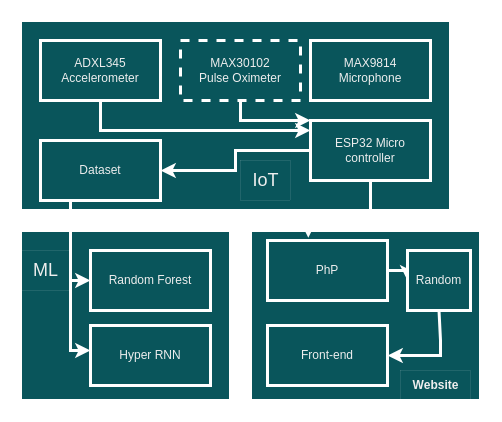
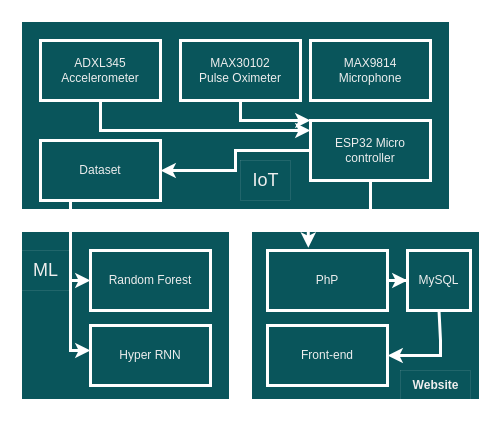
node "MAX30102 Pulse Oximeter": style dashed -> solid
node "PhP": moved (328, 271) -> (328, 281)
node "Random": label "Random" -> "MySQL"
